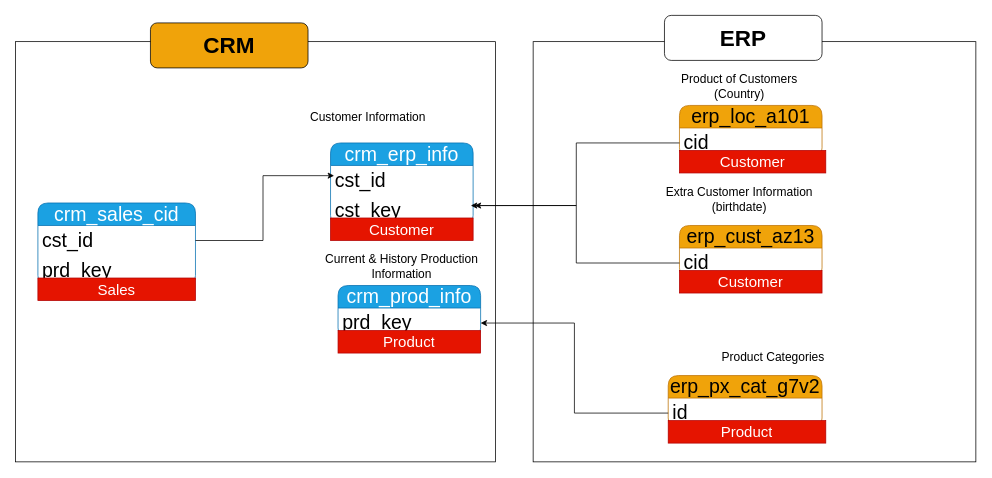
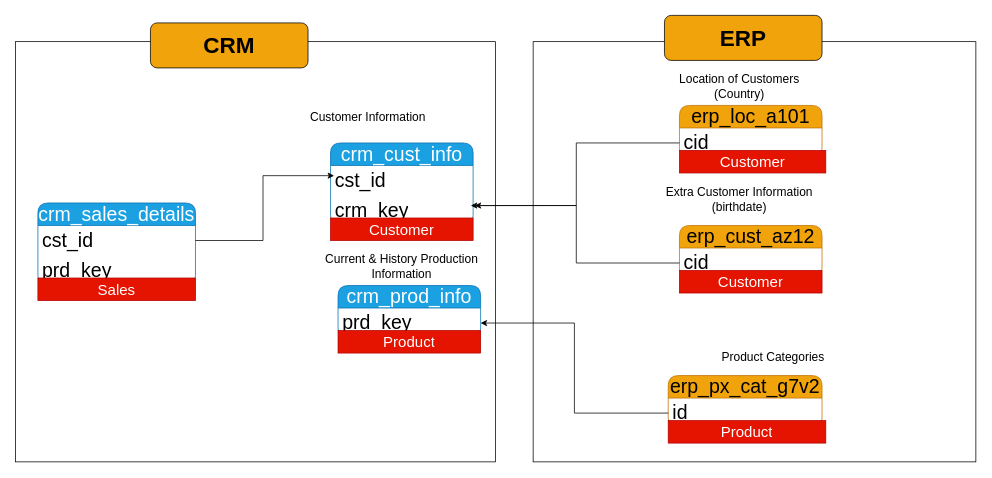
node "ERP": fillcolor #ffffff -> #f0a30a
node "Product of Customers (Country)": label "Product of Customers (Country)" -> "Location of Customers (Country)"
node "crm_erp_info": label "crm_erp_info" -> "crm_cust_info"
node "cst_key": label "cst_key" -> "crm_key"
node "crm_sales_cid": label "crm_sales_cid" -> "crm_sales_details"
node "erp_cust_az13": label "erp_cust_az13" -> "erp_cust_az12"
